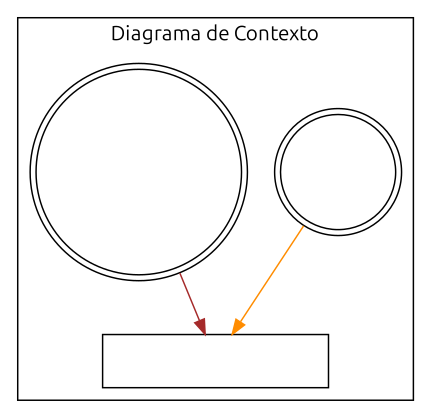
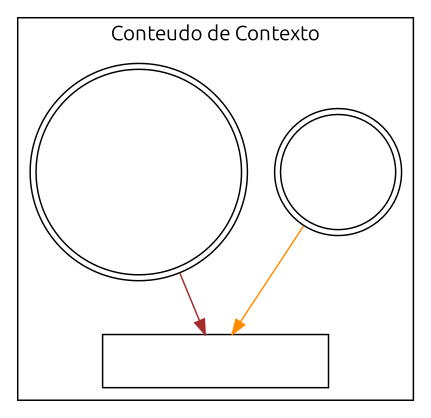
cluster "Diagrama de Contexto": label "Diagrama de Contexto" -> "Conteudo de Contexto"
